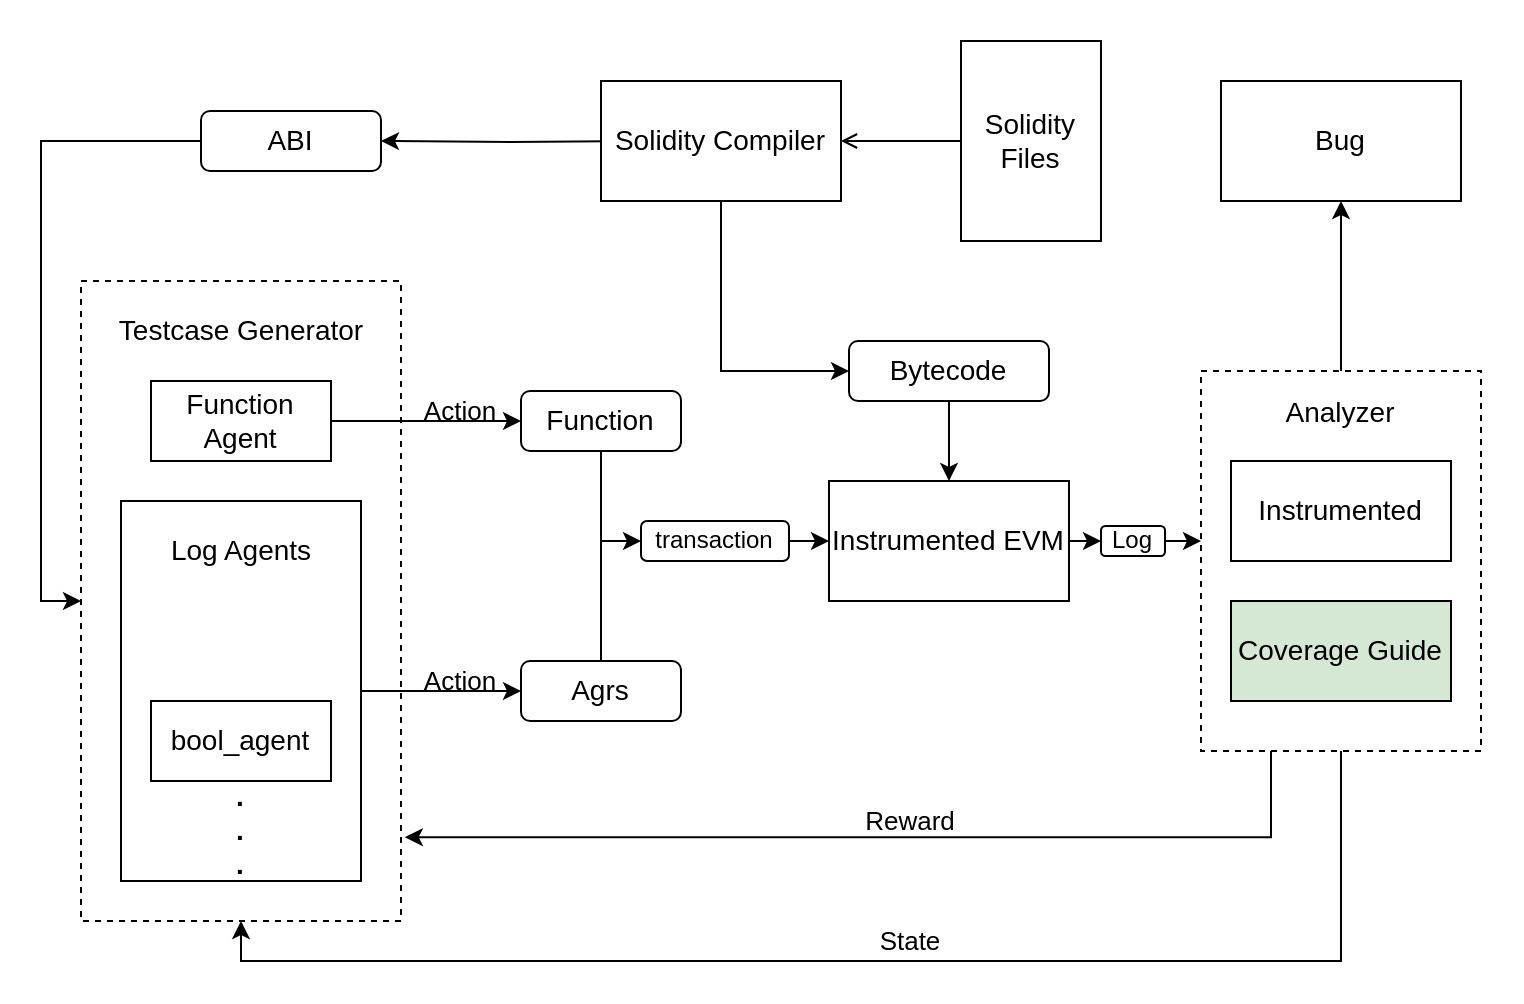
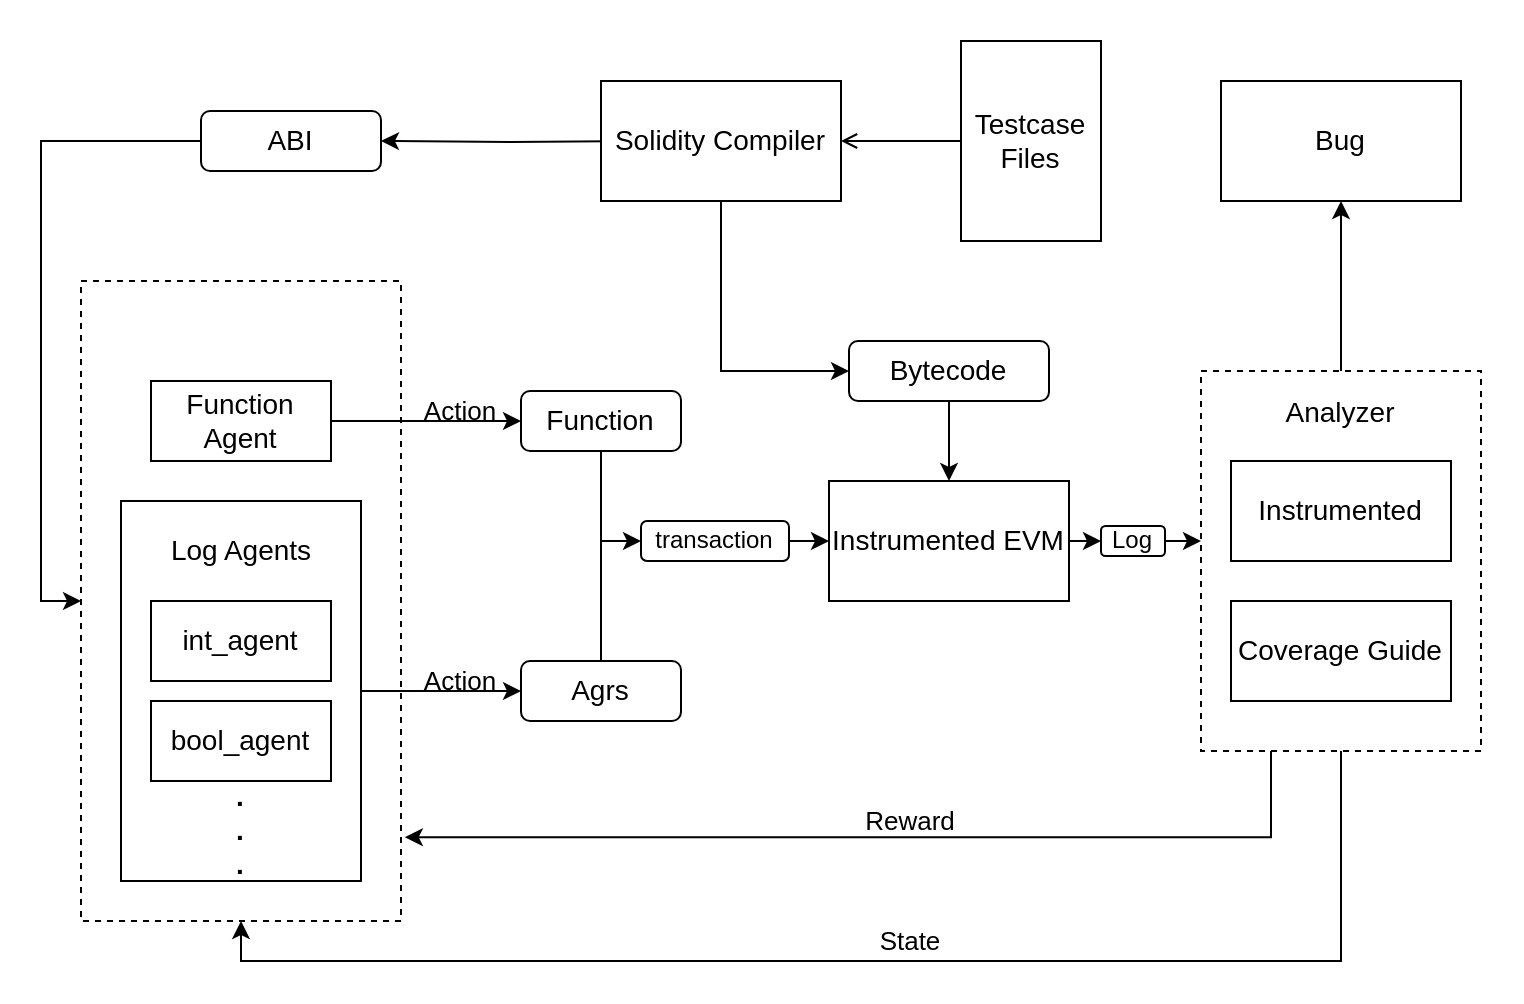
node "Solidity Files": label "Solidity Files" -> "Testcase Files"
node "Testcase Generator": removed
node "int_agent": added
node "Coverage Guide": fillcolor #d5e8d4 -> #ffffff
